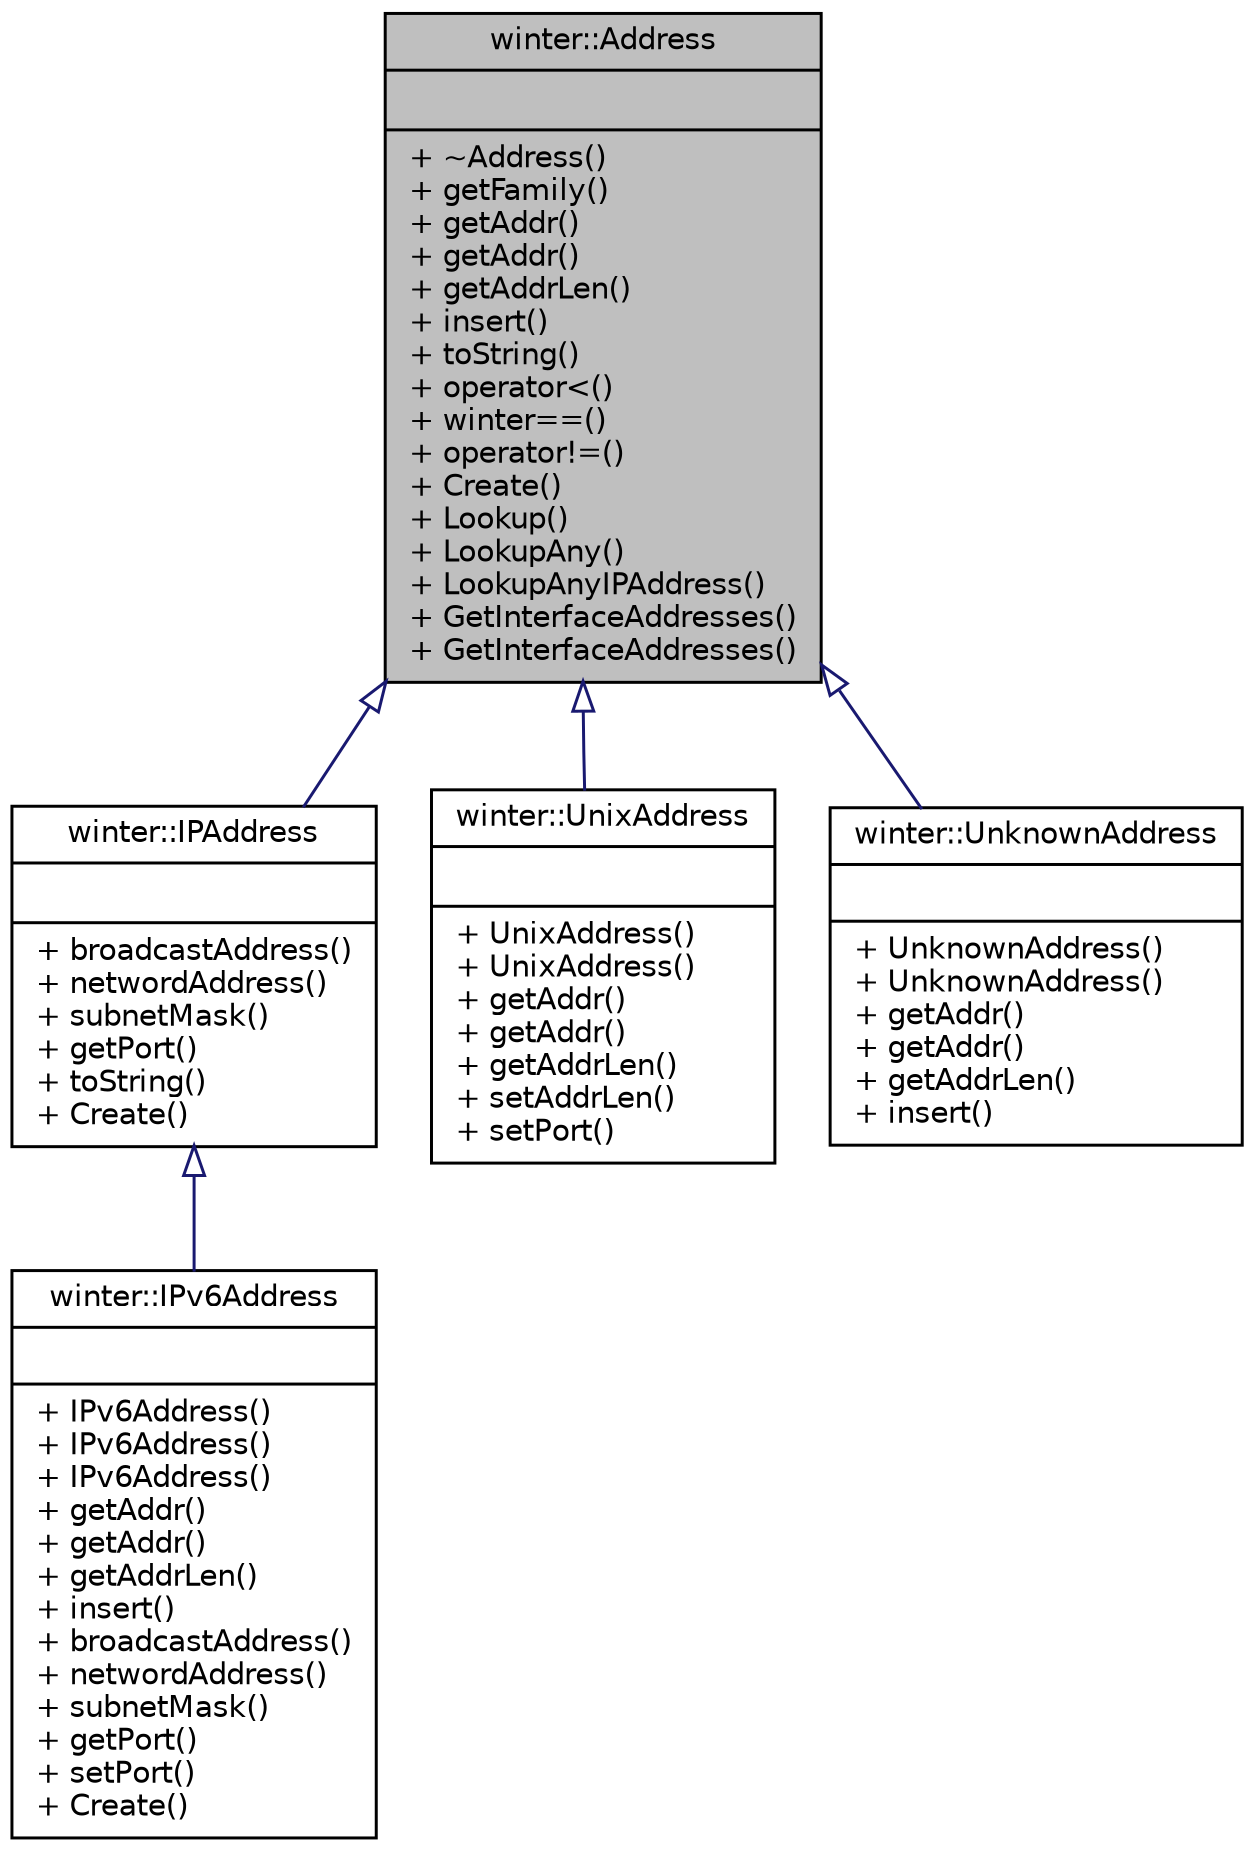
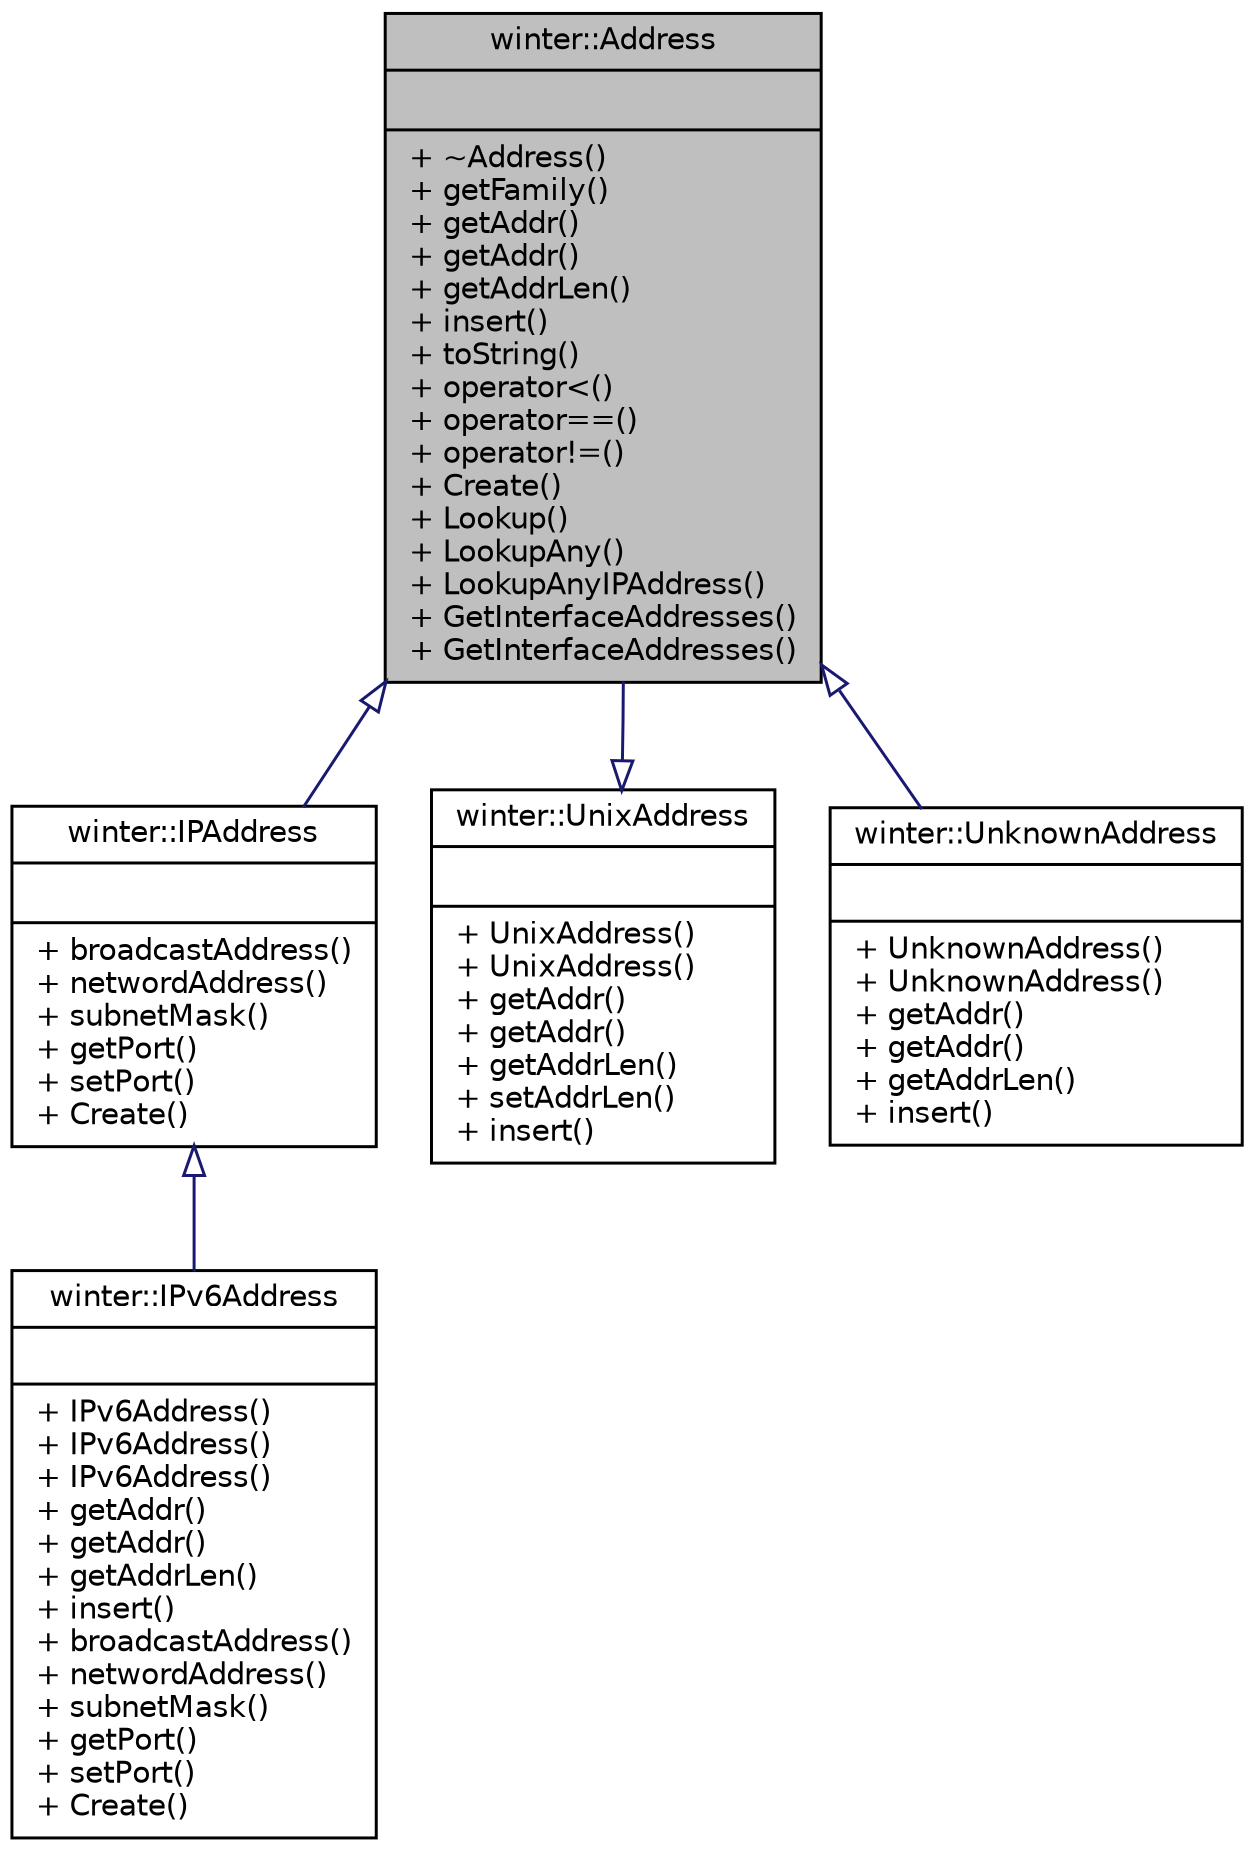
node "winter::Address": text "+ winter==()" -> "+ operator==()"
edge "winter::UnixAddress" -> "winter::Address": reversed
node "winter::IPAddress": text "+ toString()" -> "+ setPort()"
node "winter::UnixAddress": text "+ setPort()" -> "+ insert()"
